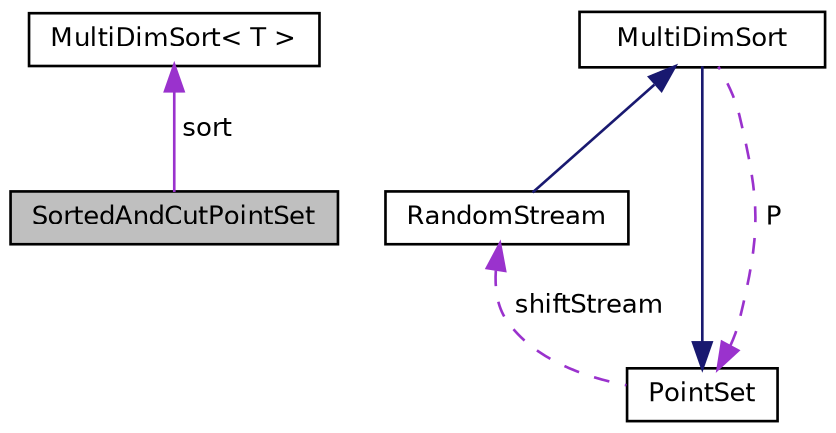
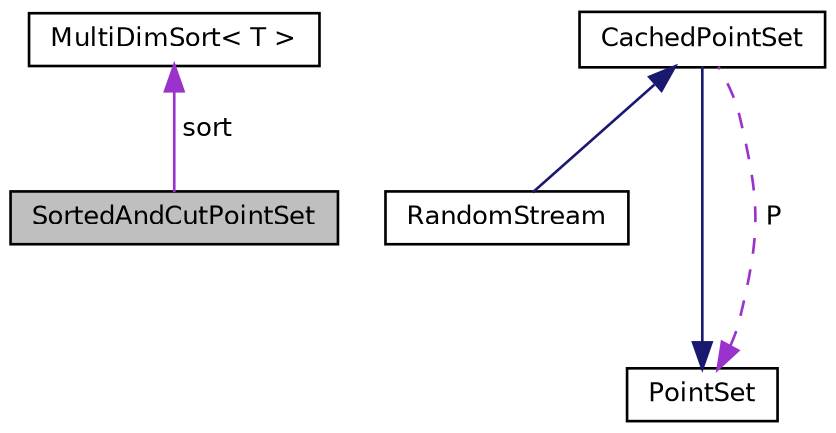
node "MultiDimSort": label "MultiDimSort" -> "CachedPointSet"
edge "PointSet" -> "RandomStream": removed, label "shiftStream"
